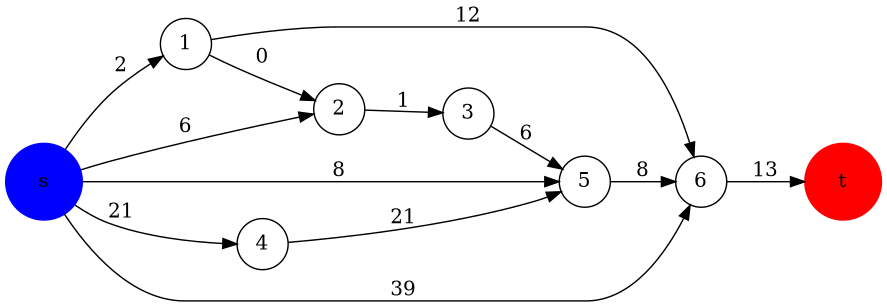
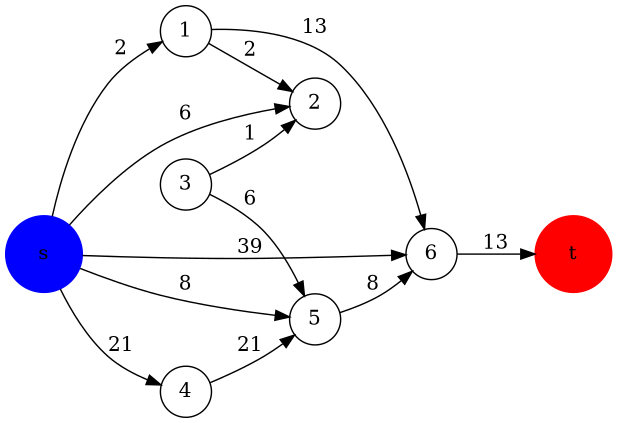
edge "1" -> "6": label "12" -> "13"
edge "1" -> "2": label "0" -> "2"
edge "2" -> "3": reversed
